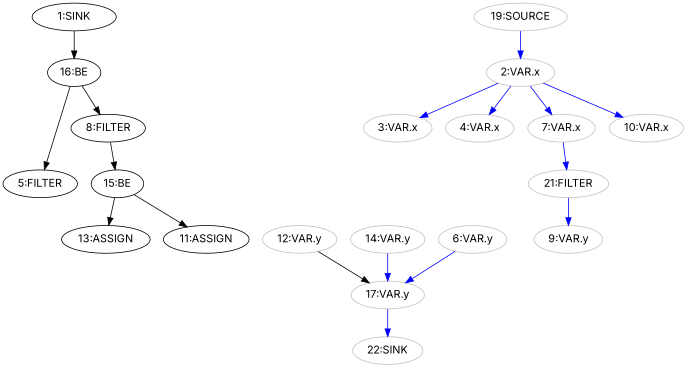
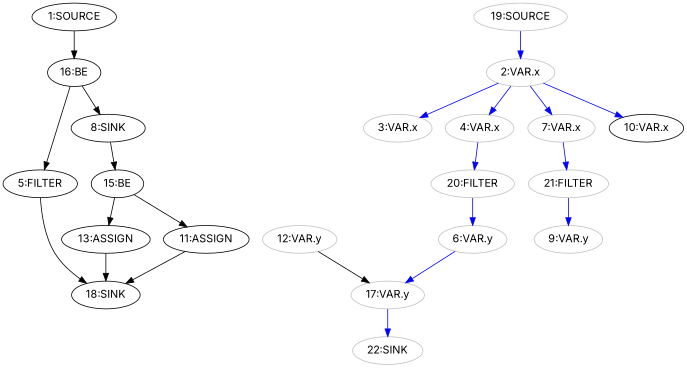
node "1:SINK": label "1:SINK" -> "1:SOURCE"
node "8:FILTER": label "8:FILTER" -> "8:SINK"
node "10:VAR.x": color grey -> black
node "20:FILTER": added
node "14:VAR.y": removed
node "18:SINK": added
